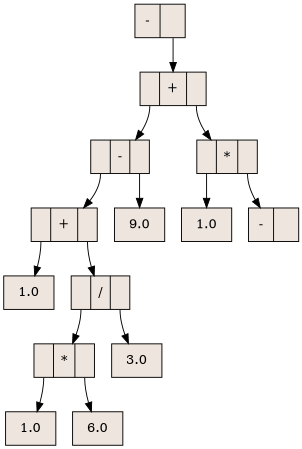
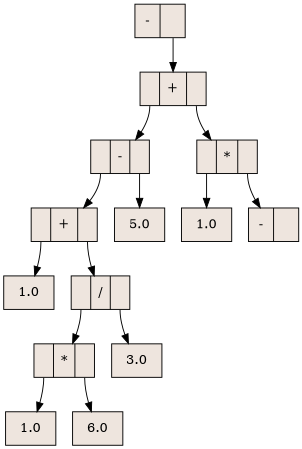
node "9.0": label "9.0" -> "5.0"
